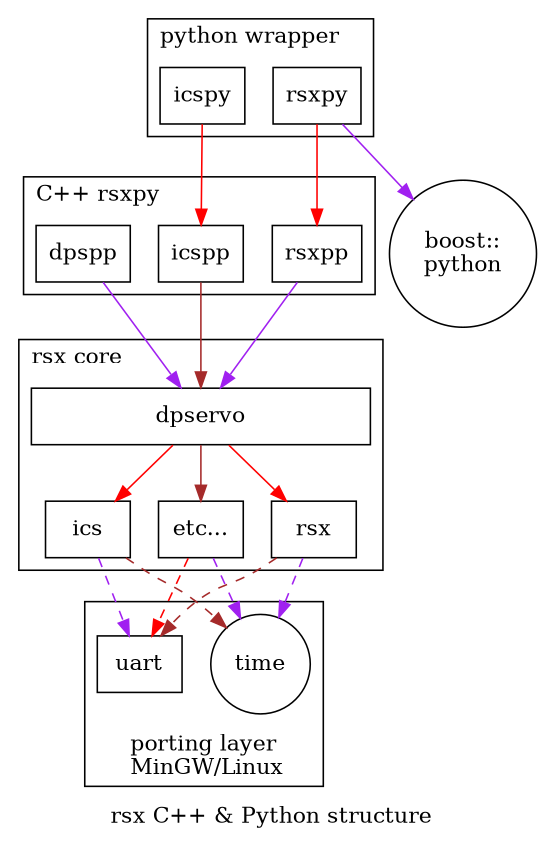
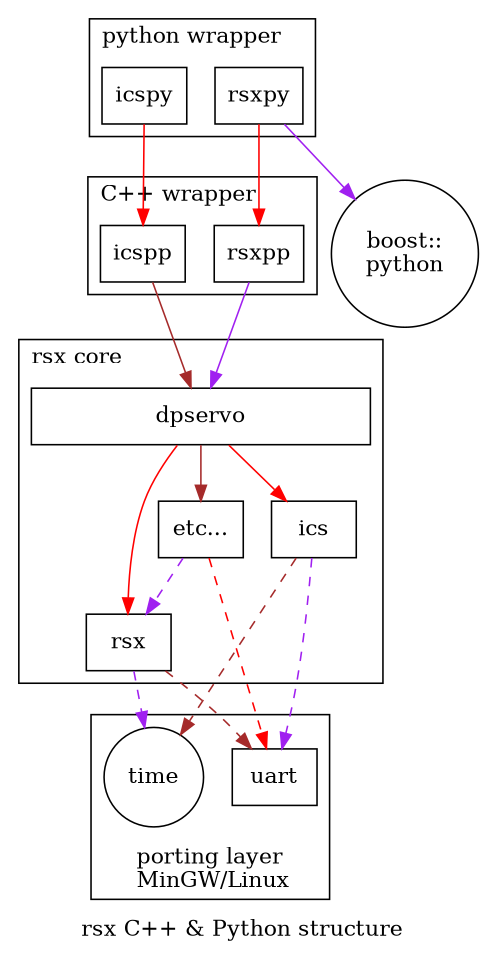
cluster "C++ rsxpy": label "C++ rsxpy" -> "C++ wrapper"
node "dpspp": removed
edge "etc..." -> "time": now "etc..." -> "rsx"
